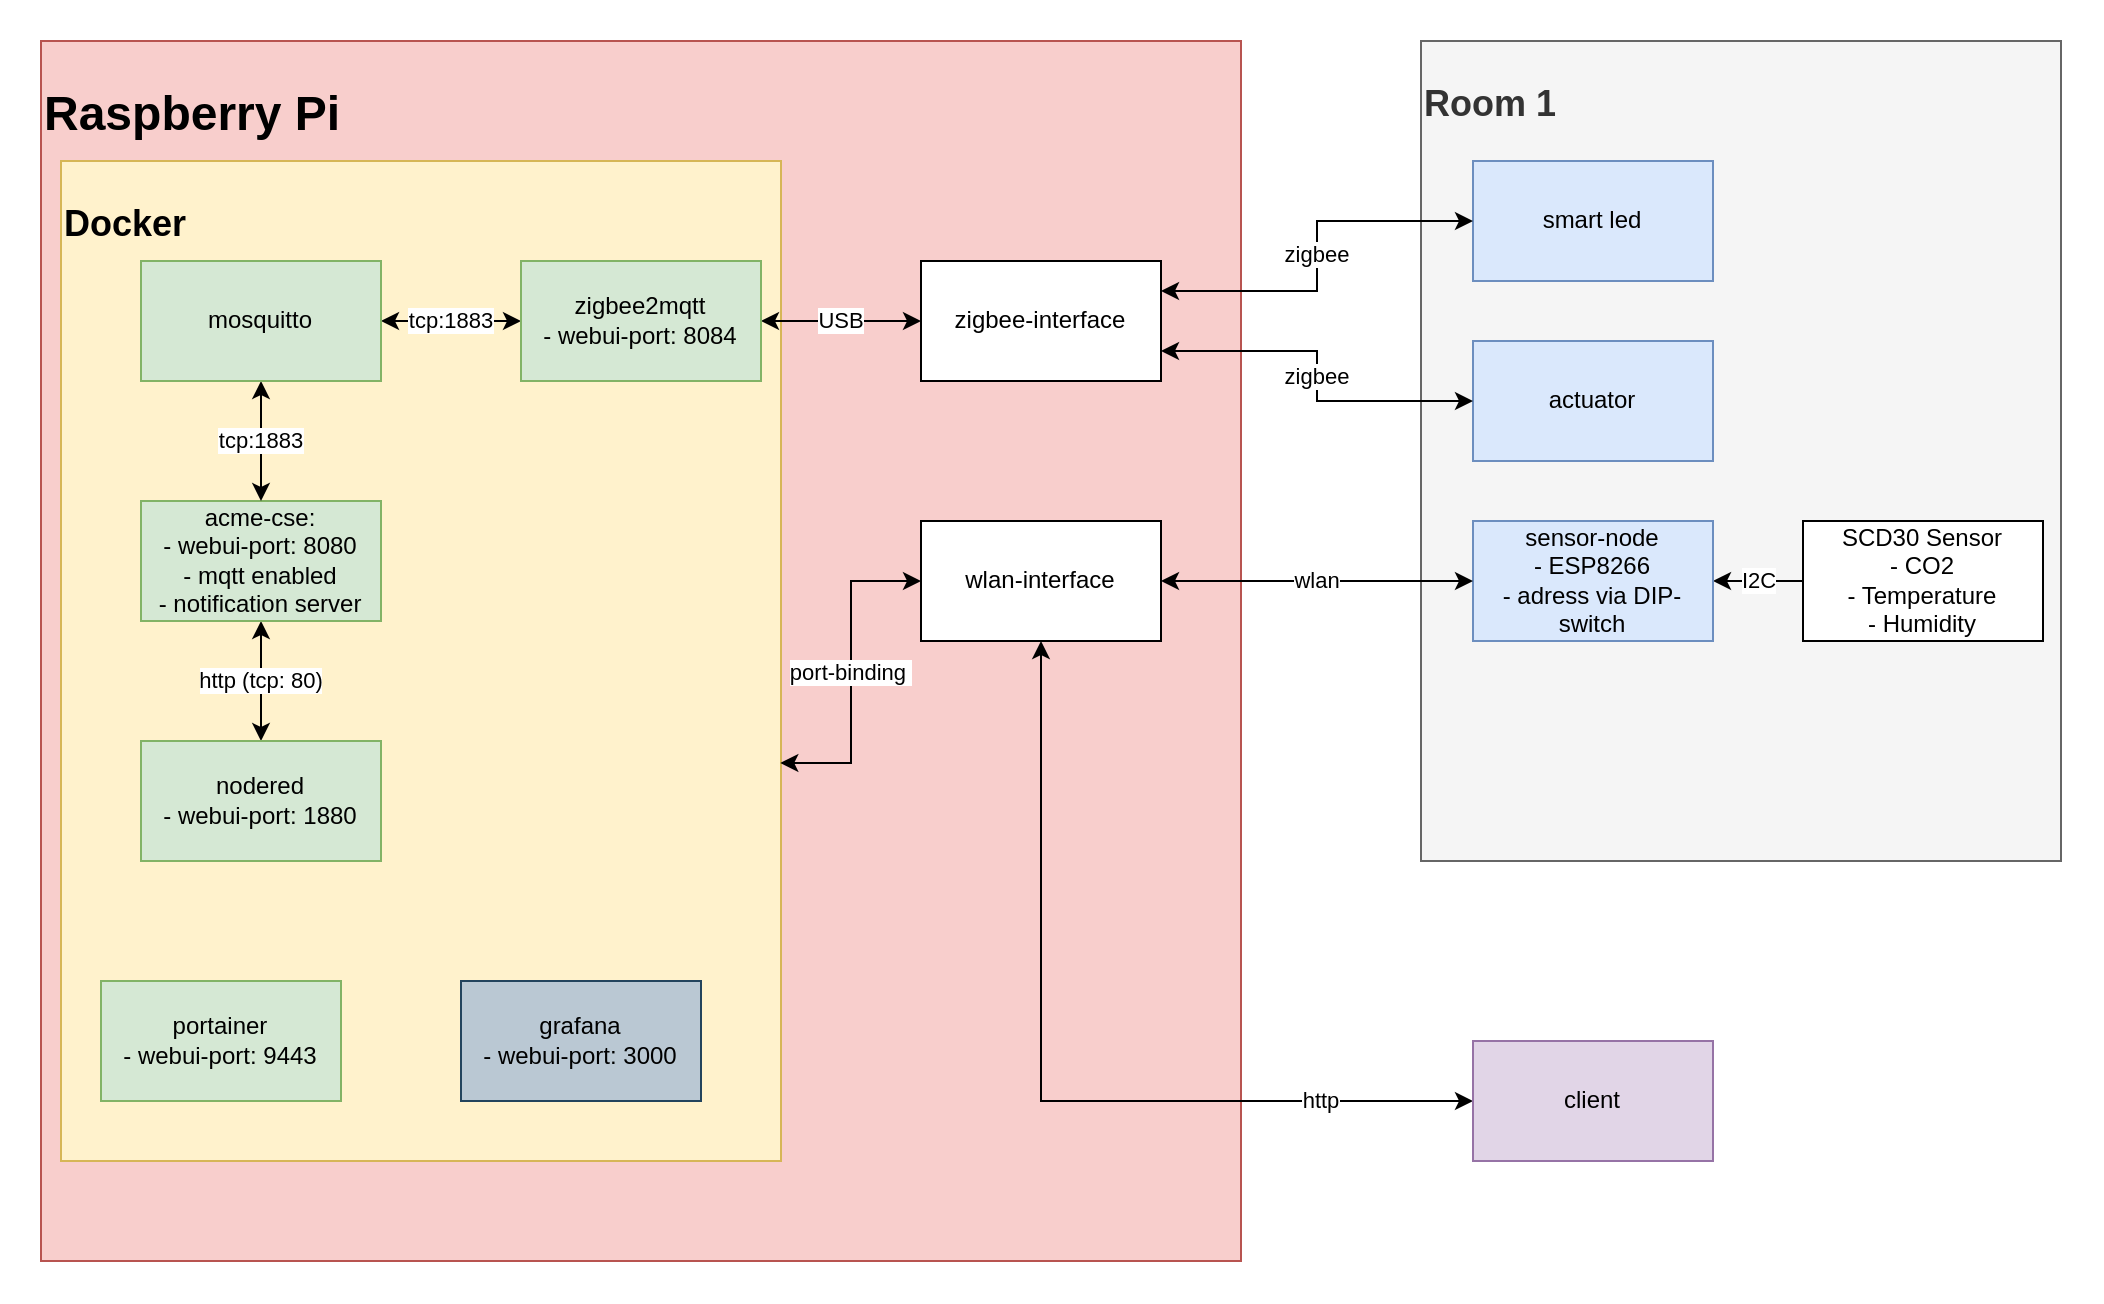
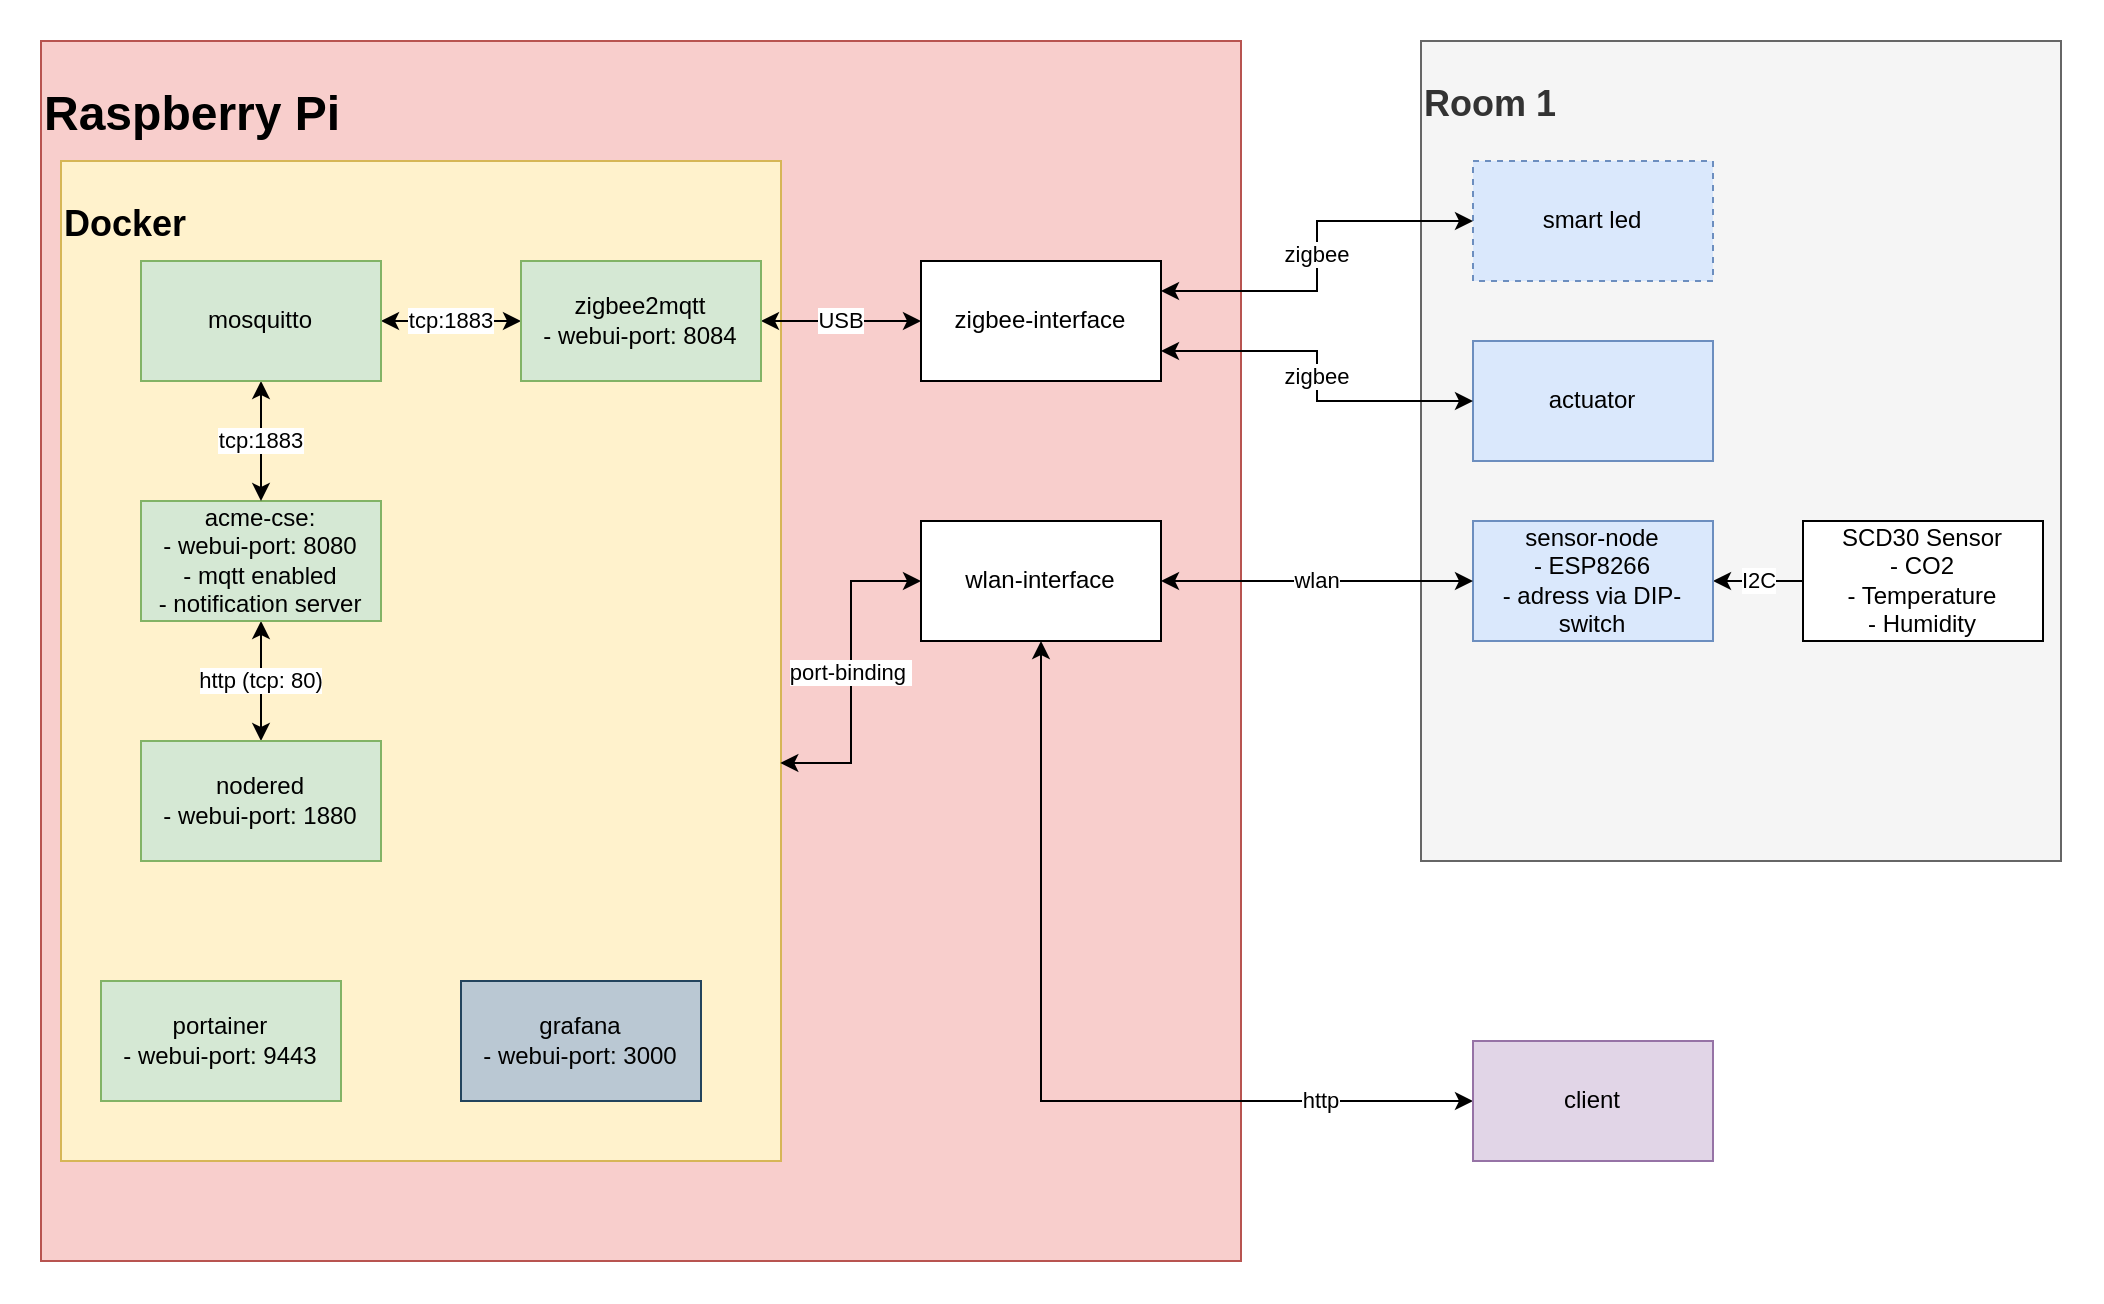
node "smart led": style solid -> dashed
